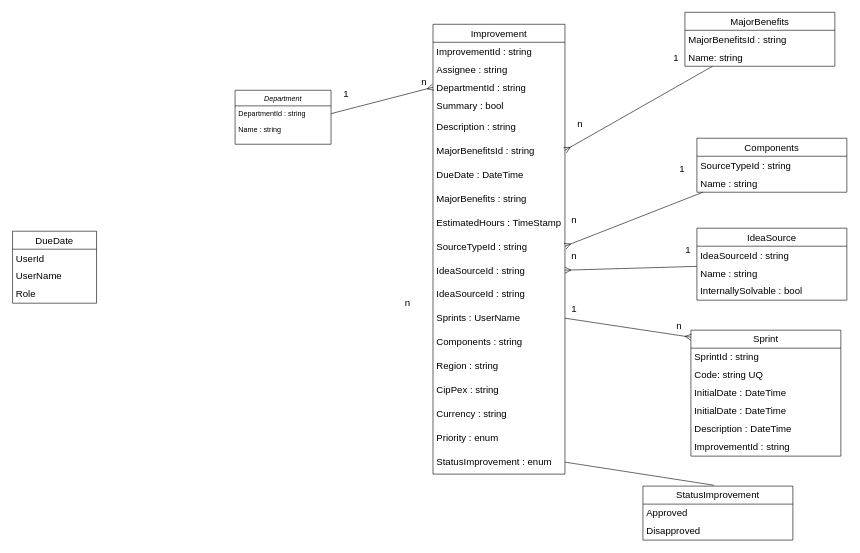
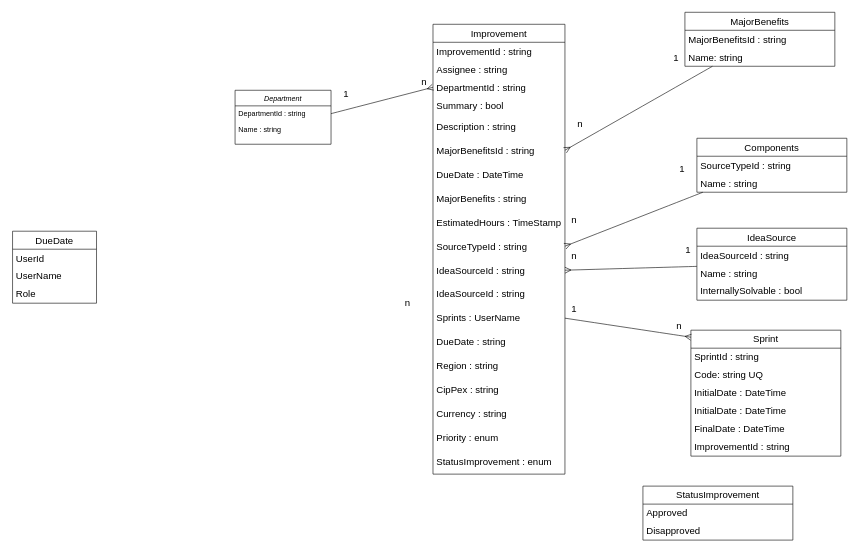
node "Components : string": label "Components : string" -> "DueDate : string"
node "Description : DateTime": label "Description : DateTime" -> "FinalDate : DateTime"
edge "StatusImprovement : enum" -- "StatusImprovement": removed
